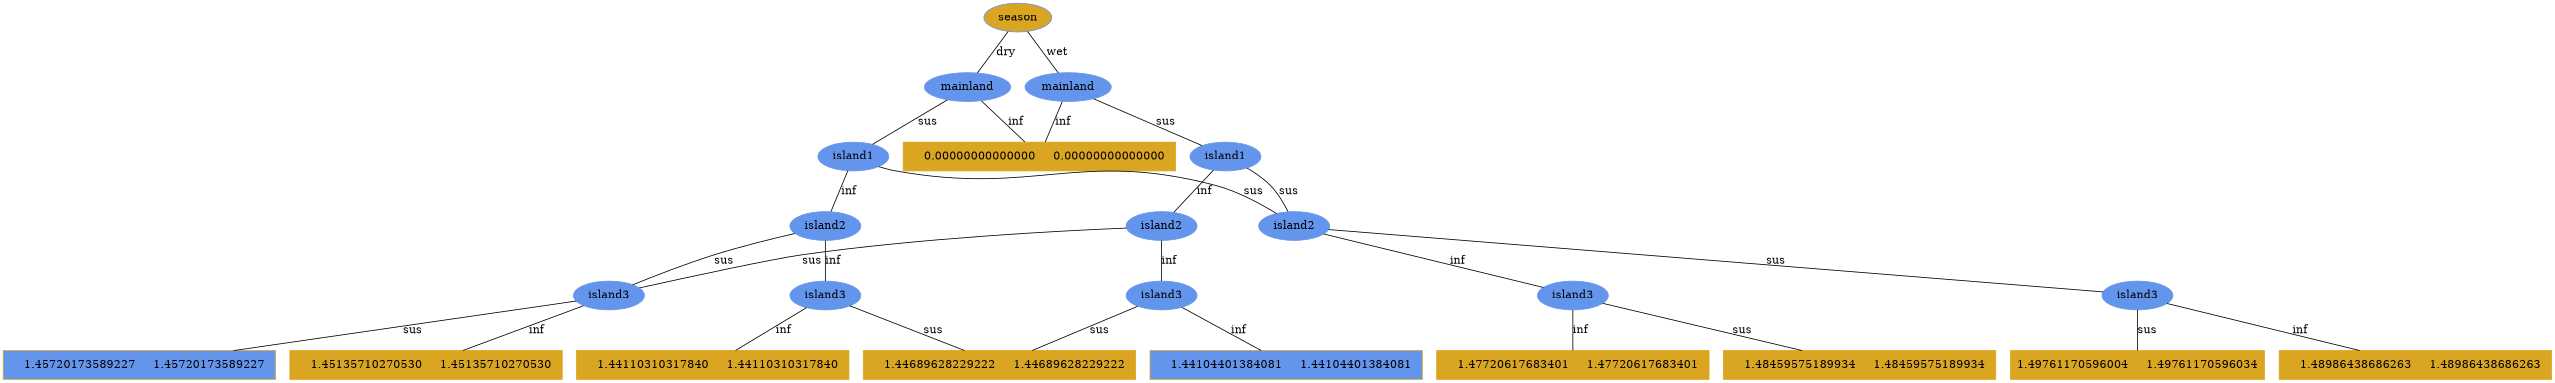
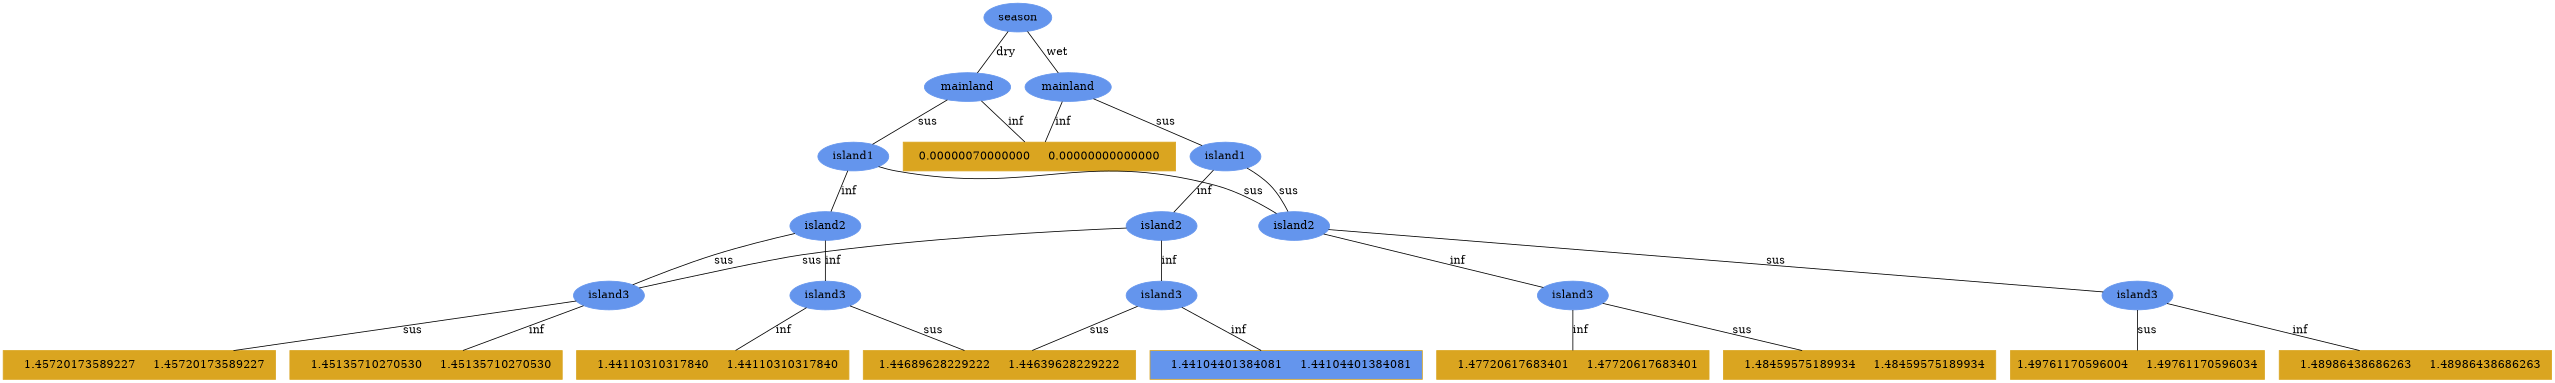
node "season": fillcolor goldenrod -> cornflowerblue
node "0.00000000000000     0.00000000000000": label "0.00000000000000     0.00000000000000" -> "0.00000070000000     0.00000000000000"
node "1.45720173589227     1.45720173589227": fillcolor cornflowerblue -> goldenrod
node "1.44689628229222     1.44689628229222": label "1.44689628229222     1.44689628229222" -> "1.44689628229222     1.44639628229222"
